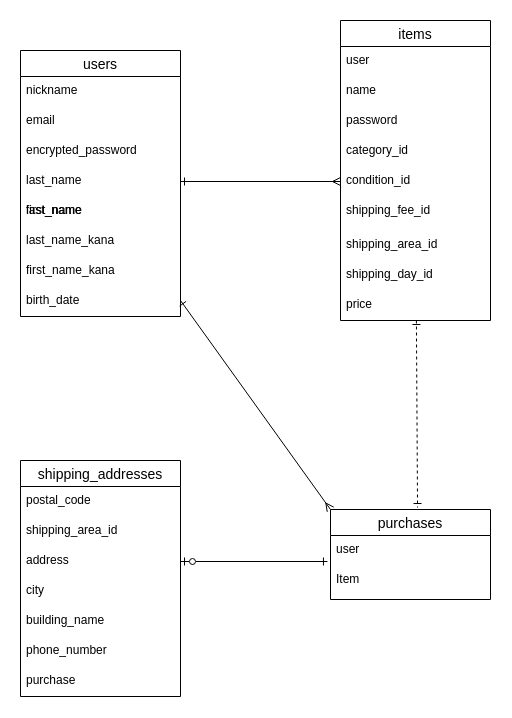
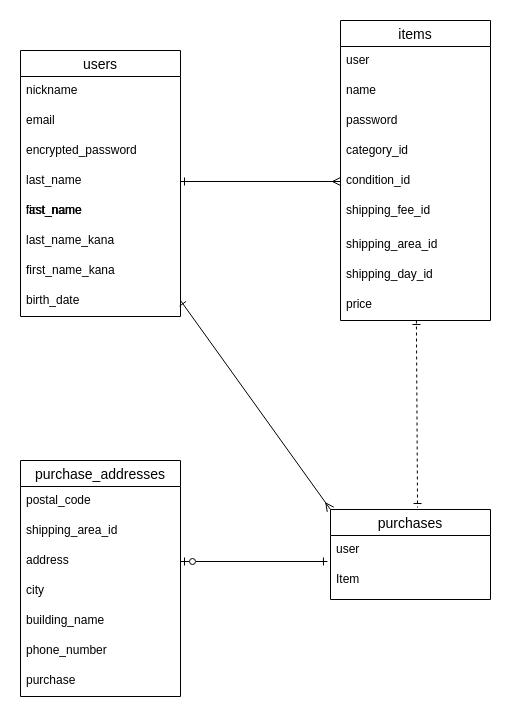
node "shipping_addresses": label "shipping_addresses" -> "purchase_addresses"
